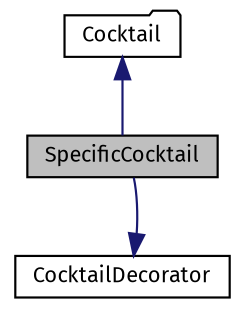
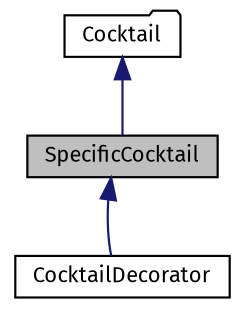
edge "SpecificCocktail" -> "CocktailDecorator": reversed
